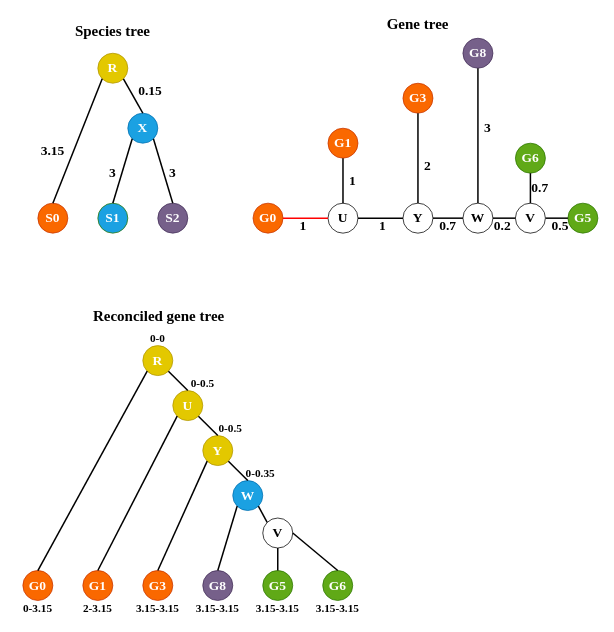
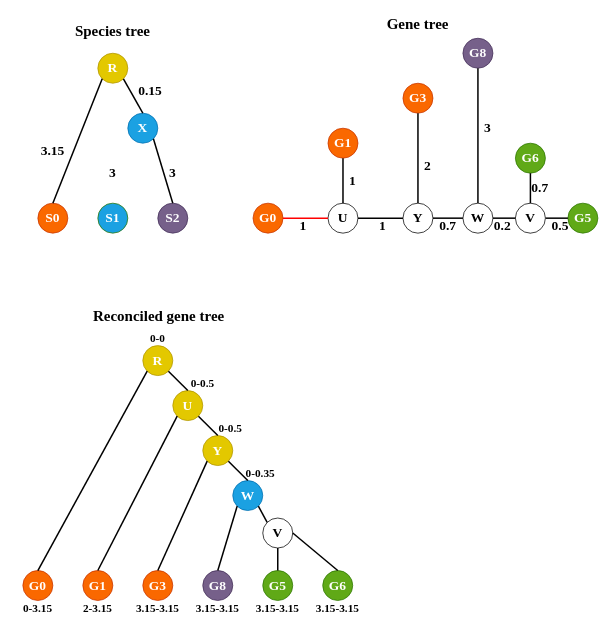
edge "X" -- "S1": removed
